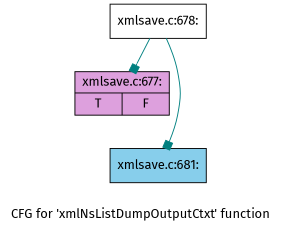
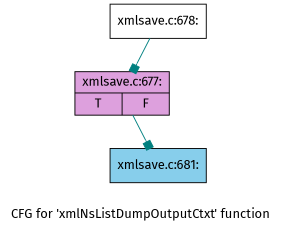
edge "xmlsave.c:678:" -> "xmlsave.c:681:": now "xmlsave.c:677:" -> "xmlsave.c:681:"
